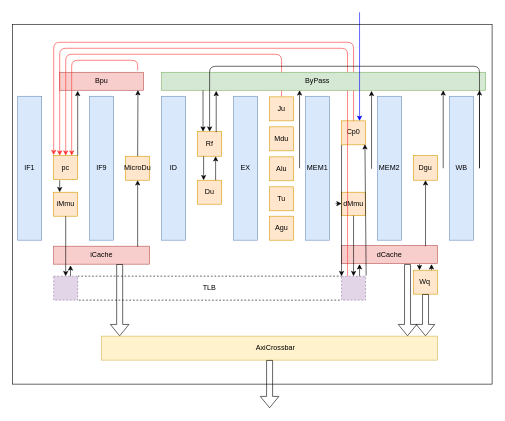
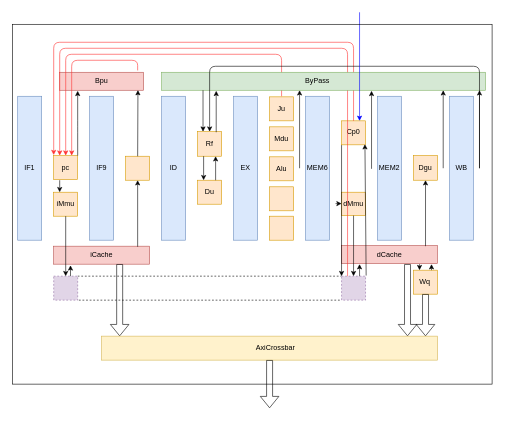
node "MicroDu": removed
node "MEM1": label "MEM1" -> "MEM6"
node "Tu": removed
node "Agu": removed
node "TLB": removed
